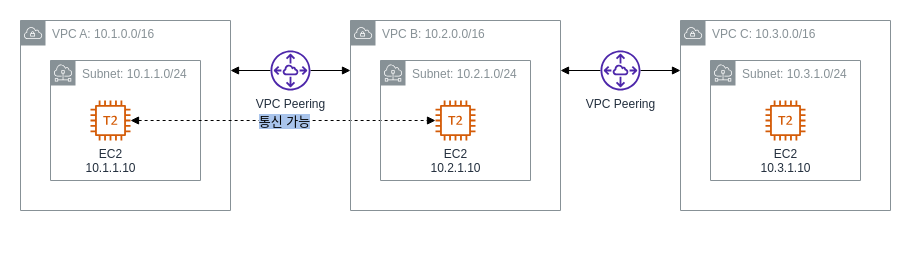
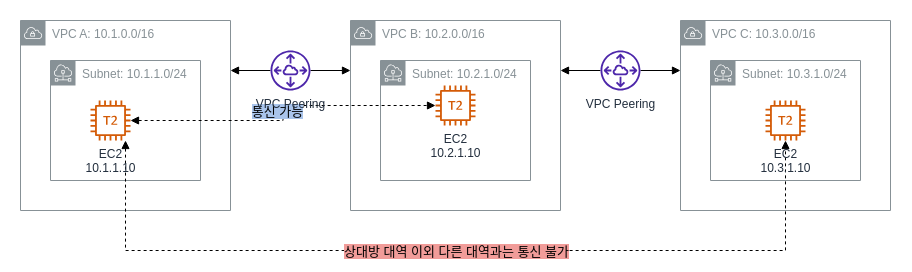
node "EC2 10.2.1.10": moved (456, 121) -> (456, 106)
edge "EC2 10.1.1.10" -- "EC2 10.3.1.10": added, label "상대방 대역 이외 다른 대역과는 통신 불가"
